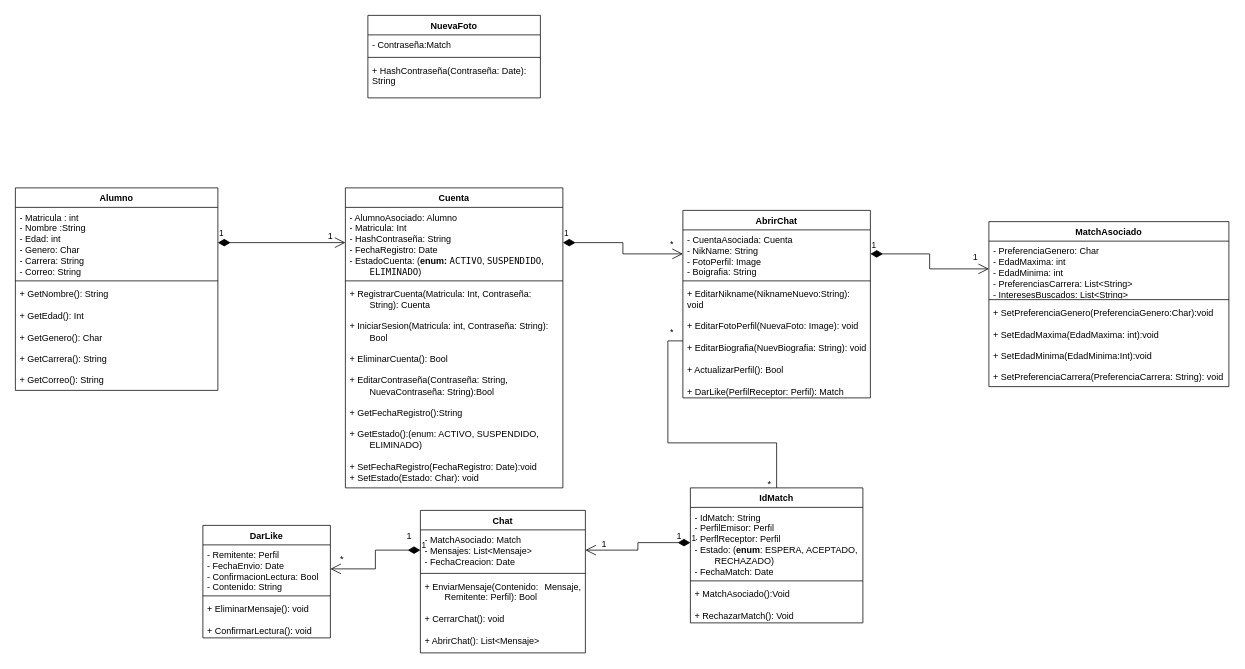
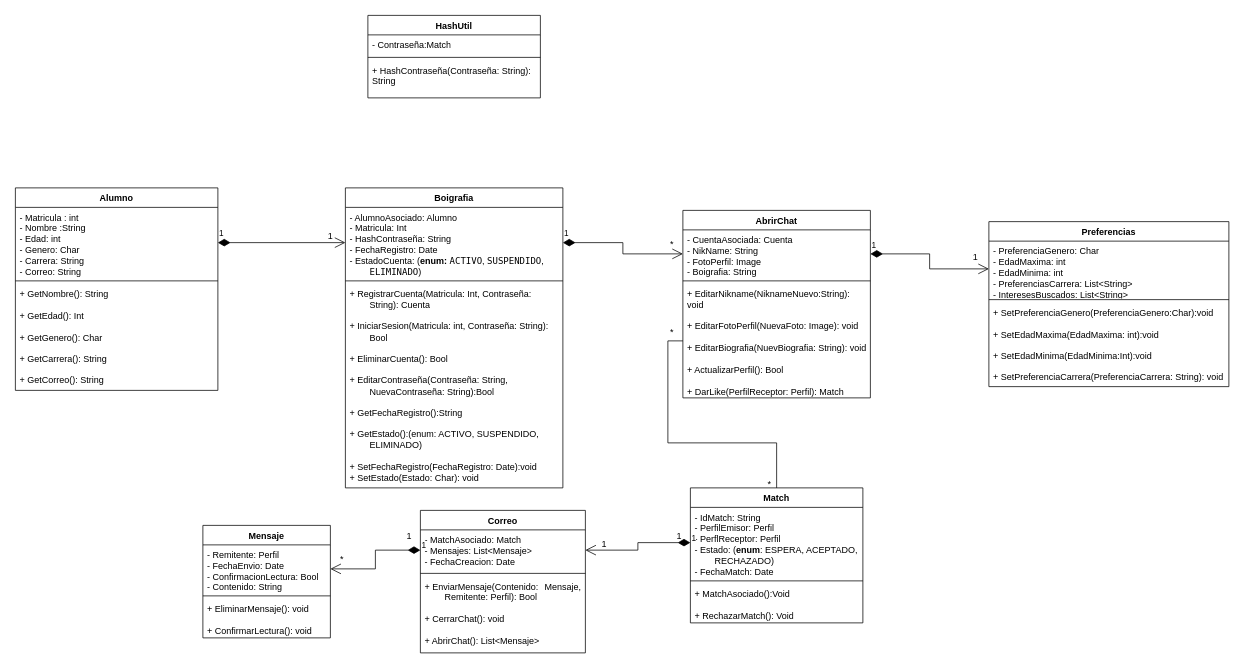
node "NuevaFoto": label "NuevaFoto" -> "HashUtil"
node "+ HashContraseña(Contraseña: Date): String": label "+ HashContraseña(Contraseña: Date): String" -> "+ HashContraseña(Contraseña: String): String"
node "Cuenta": label "Cuenta" -> "Boigrafia"
node "MatchAsociado": label "MatchAsociado" -> "Preferencias"
node "IdMatch": label "IdMatch" -> "Match"
node "Chat": label "Chat" -> "Correo"
node "DarLike": label "DarLike" -> "Mensaje"
